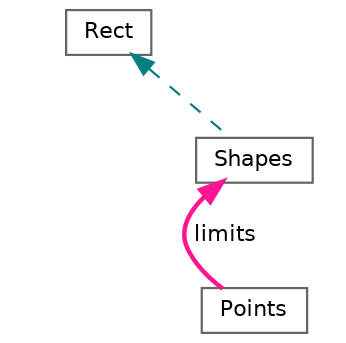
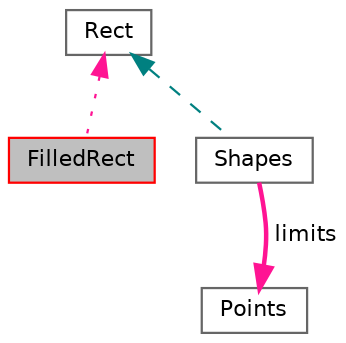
node "FilledRect": added
edge "Points" -> "Shapes": reversed
